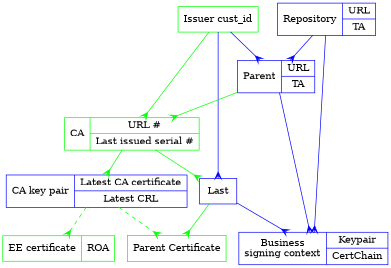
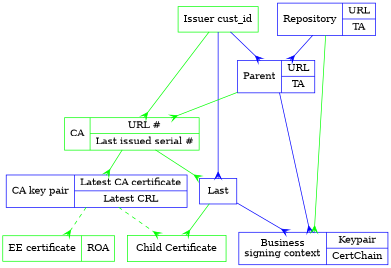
edge "Repository" -> "Business": color blue -> green
node "Parent Certificate": label "Parent Certificate" -> "Child Certificate"
